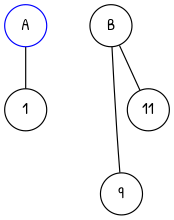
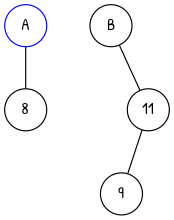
node "1": label "1" -> "8"
edge "B" -- "9": now "11" -- "9"
